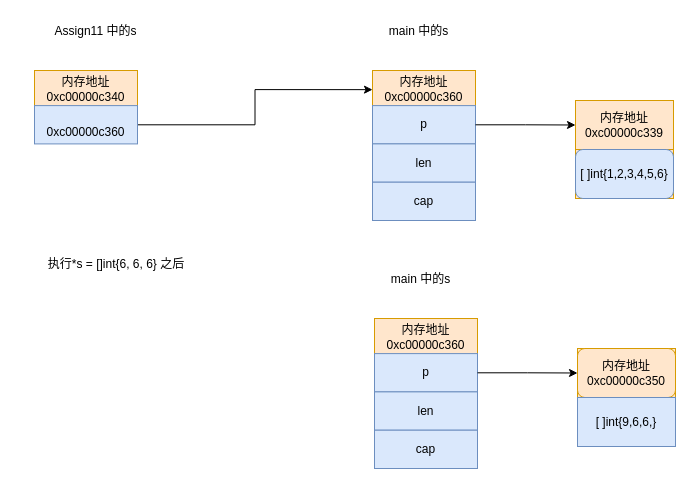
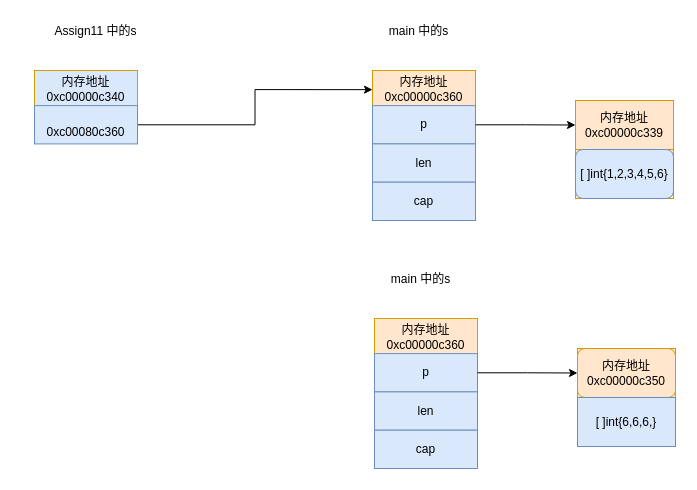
node "内存地址0xc00000c340": fillcolor #ffe6cc -> #dae8fc
node "0xc00000c360": label "0xc00000c360" -> "0xc00080c360"
node "执行*s = []int{6, 6, 6} 之后": removed
node "[ ]int{9,6,6,}": label "[ ]int{9,6,6,}" -> "[ ]int{6,6,6,}"
